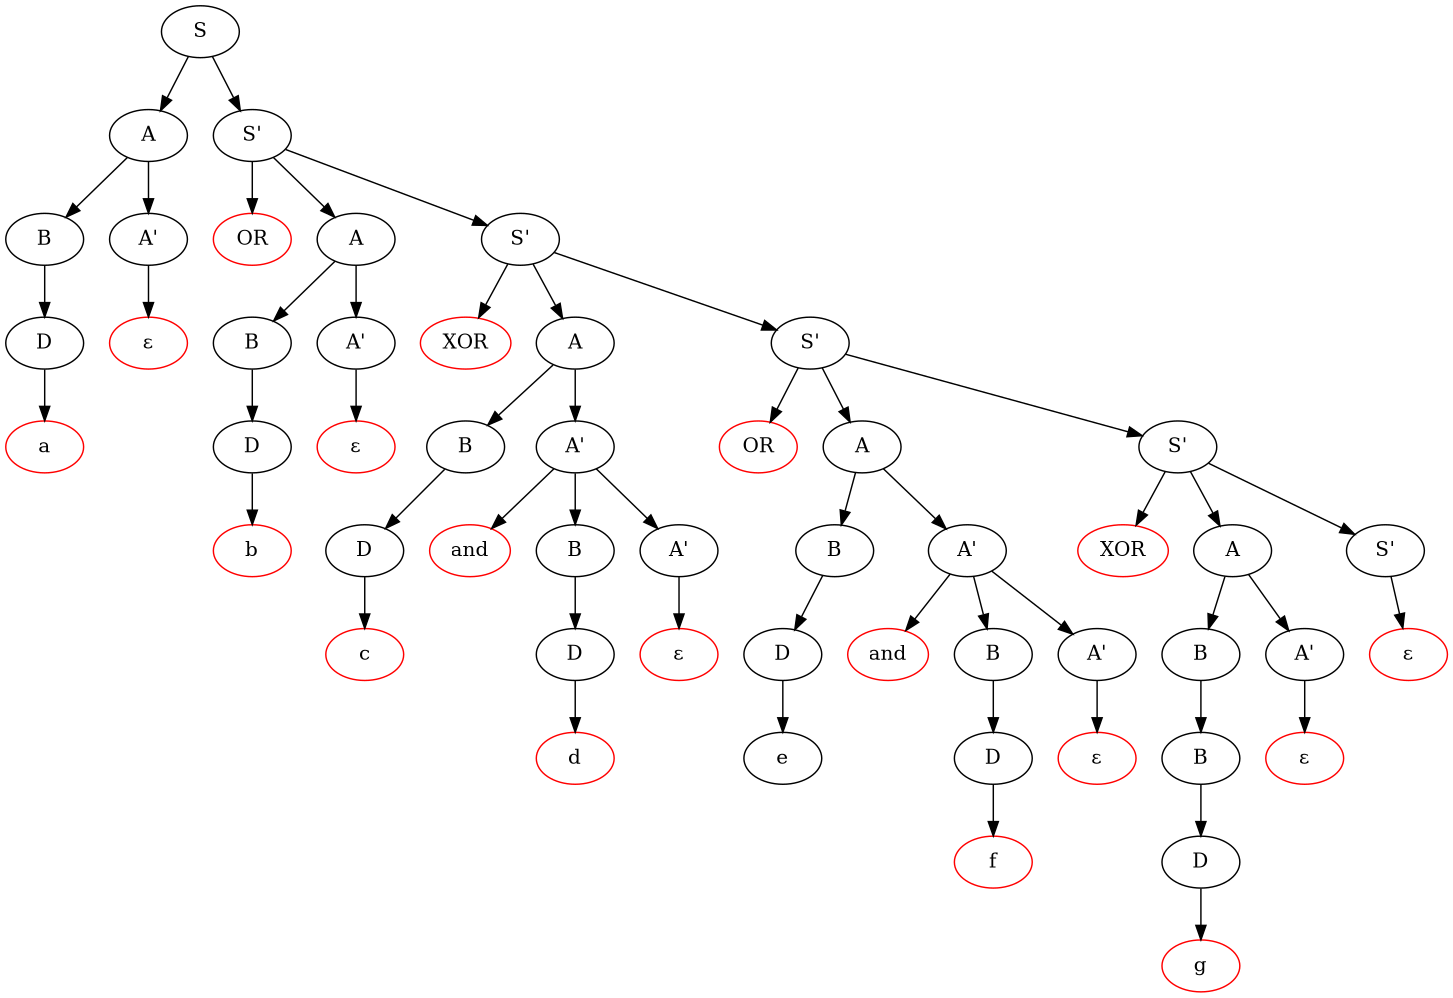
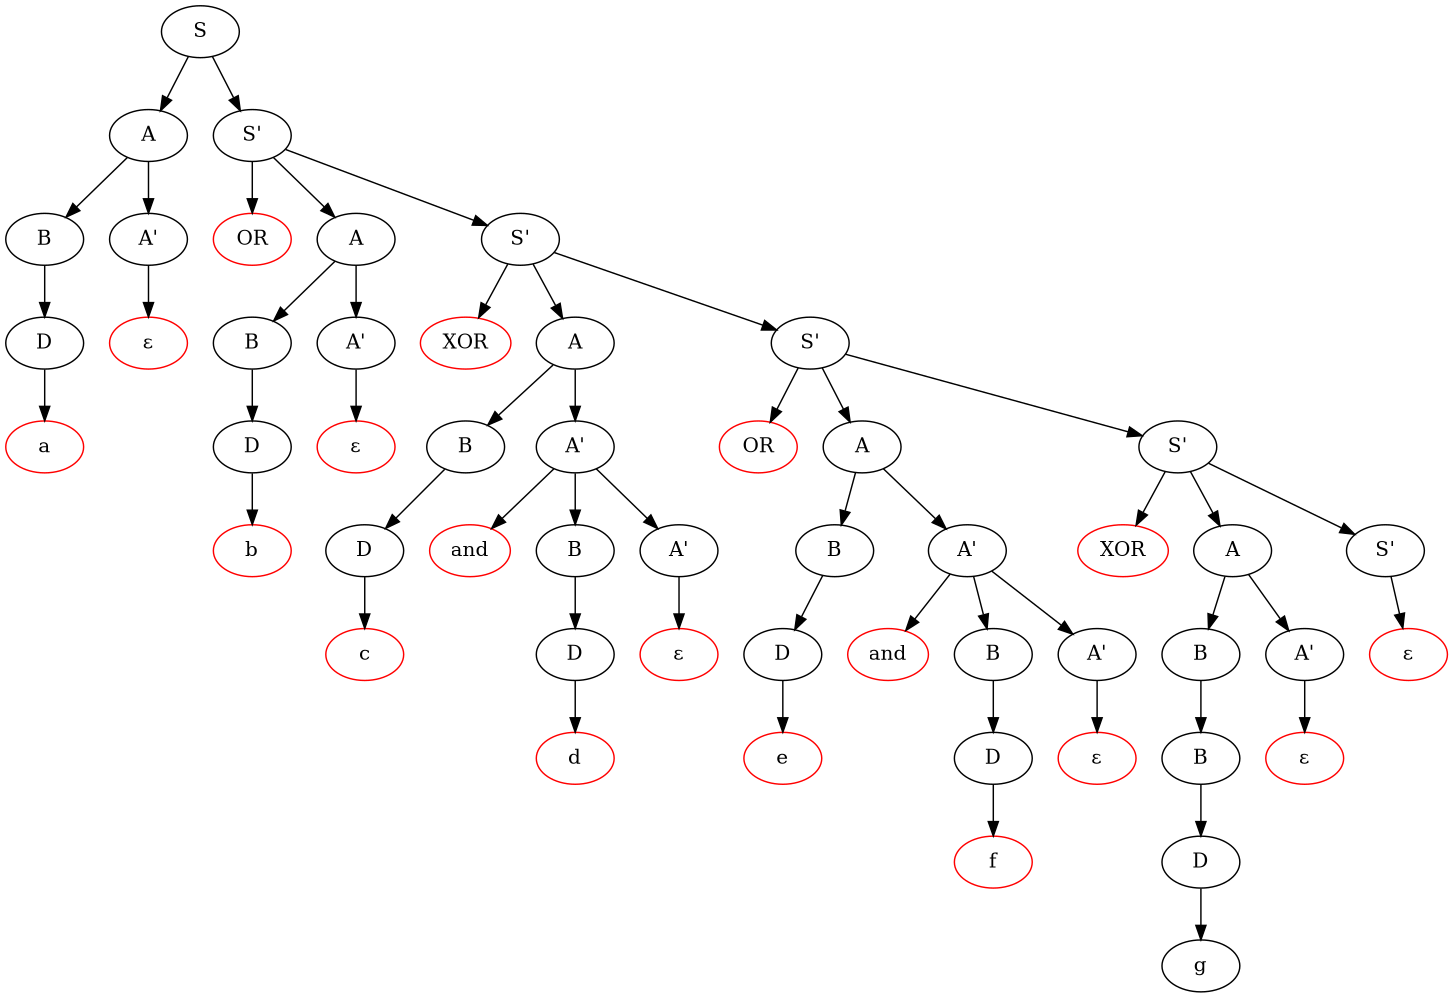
node "e": color black -> red
node "g": color red -> black
